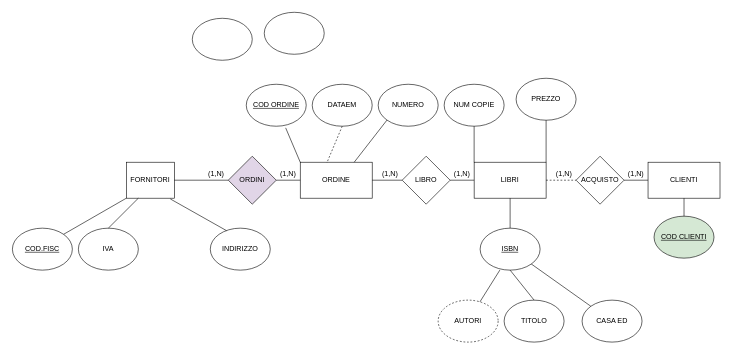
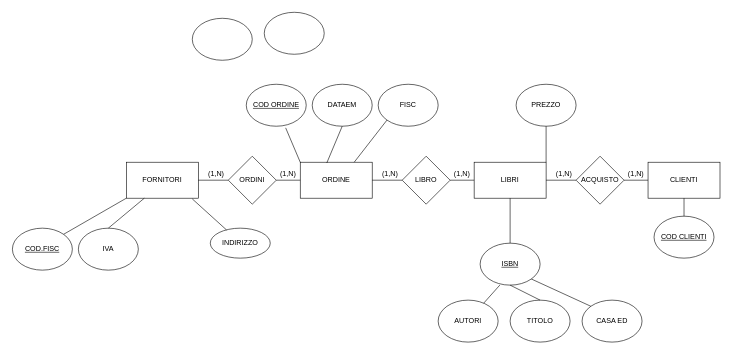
node "PREZZO": moved (546, 99) -> (546, 105)
node "NUMERO": label "NUMERO" -> "FISC"
node "NUM COPIE": removed
edge "DATAEM" -- "ORDINE": style dashed -> solid
edge "NUM COPIE" -- "LIBRI": removed
node "FORNITORI": size 48x36 -> 72x36
node "ORDINI": fillcolor #e1d5e7 -> #ffffff
edge "LIBRI" -- "ACQUISTO": style dashed -> solid
node "COD CLIENTI": fillcolor #d5e8d4 -> #ffffff
node "INDIRIZZO": size 60x42 -> 60x30
node "ISBN": moved (510, 249) -> (510, 264)
node "AUTORI": style dashed -> solid
node "TITOLO": moved (534, 321) -> (540, 321)
